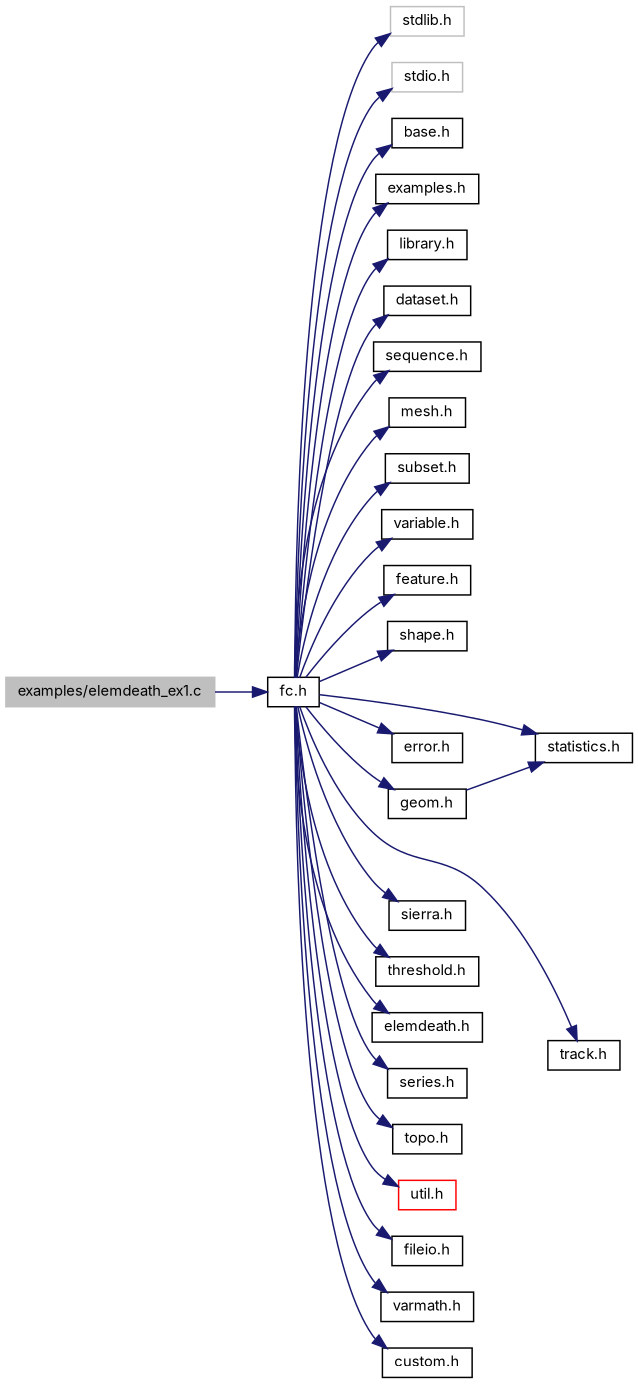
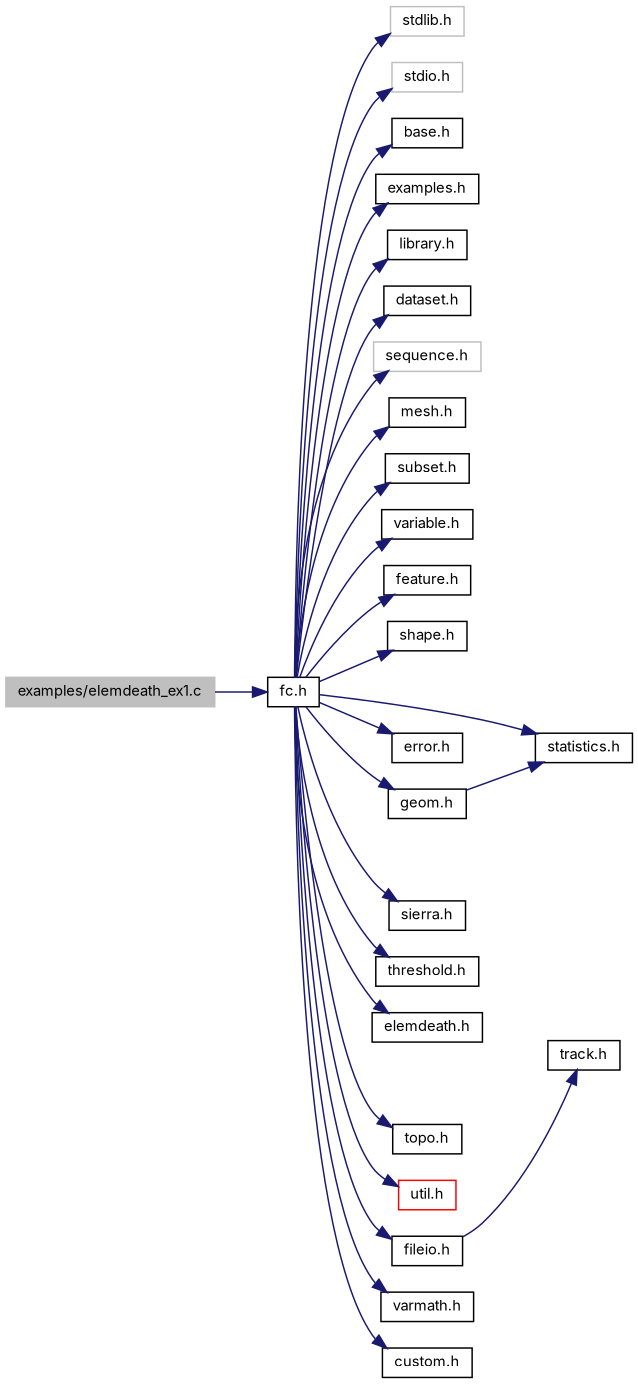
node "sequence.h": color black -> grey75
edge "fc.h" -> "track.h": now "fileio.h" -> "track.h"
node "series.h": removed
